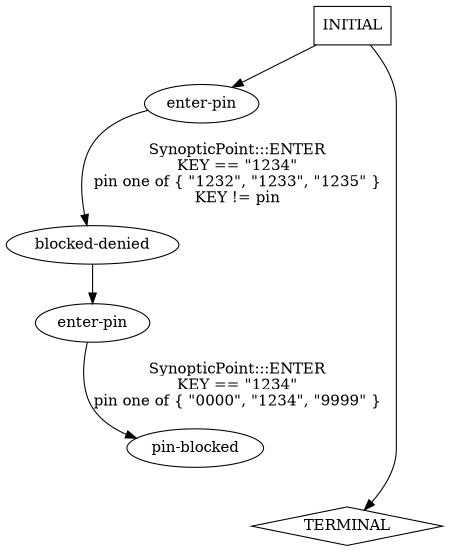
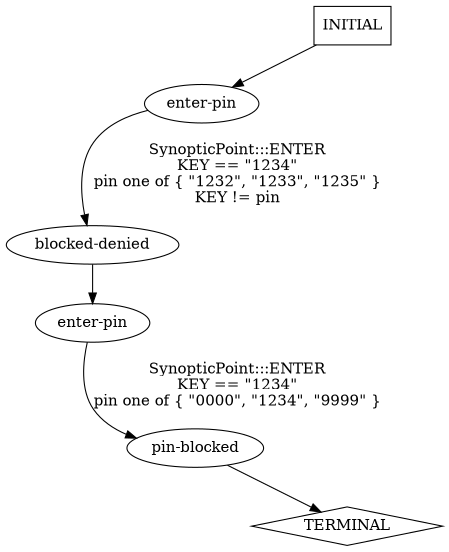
edge "INITIAL" -> "TERMINAL": now "pin-blocked" -> "TERMINAL"
